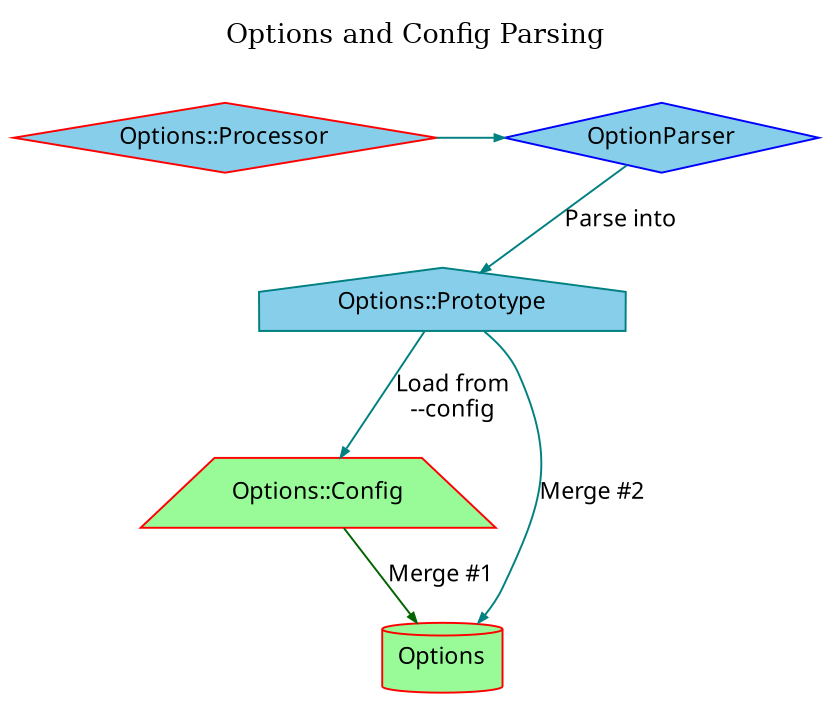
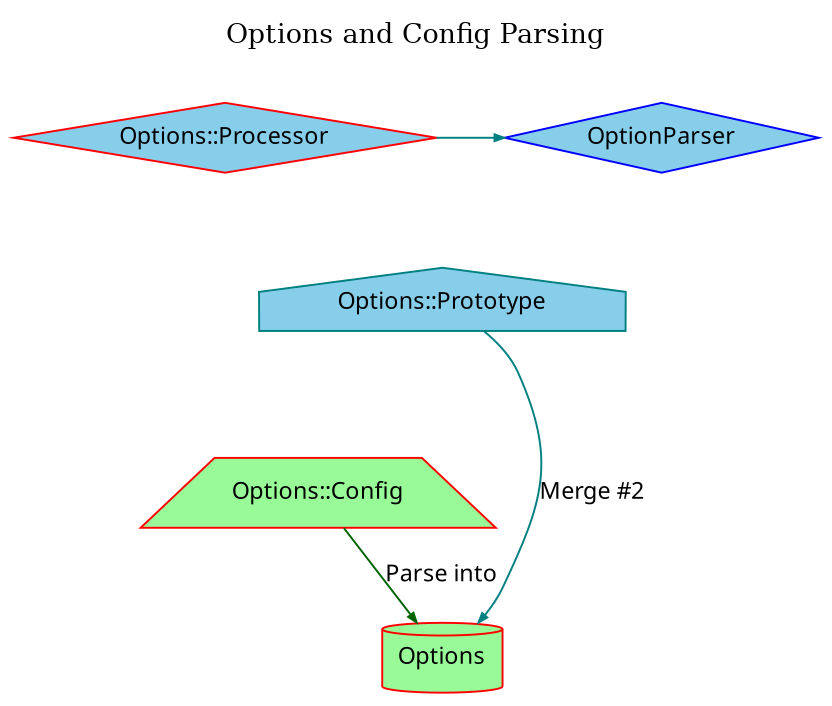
edge "OptionParser" -> "Options::Prototype": removed, label "Parse into"
edge "Options::Prototype" -> "Options::Config": removed, label "Load from --config"
edge "Options::Config" -> "Options": label "Merge #1" -> "Parse into"
